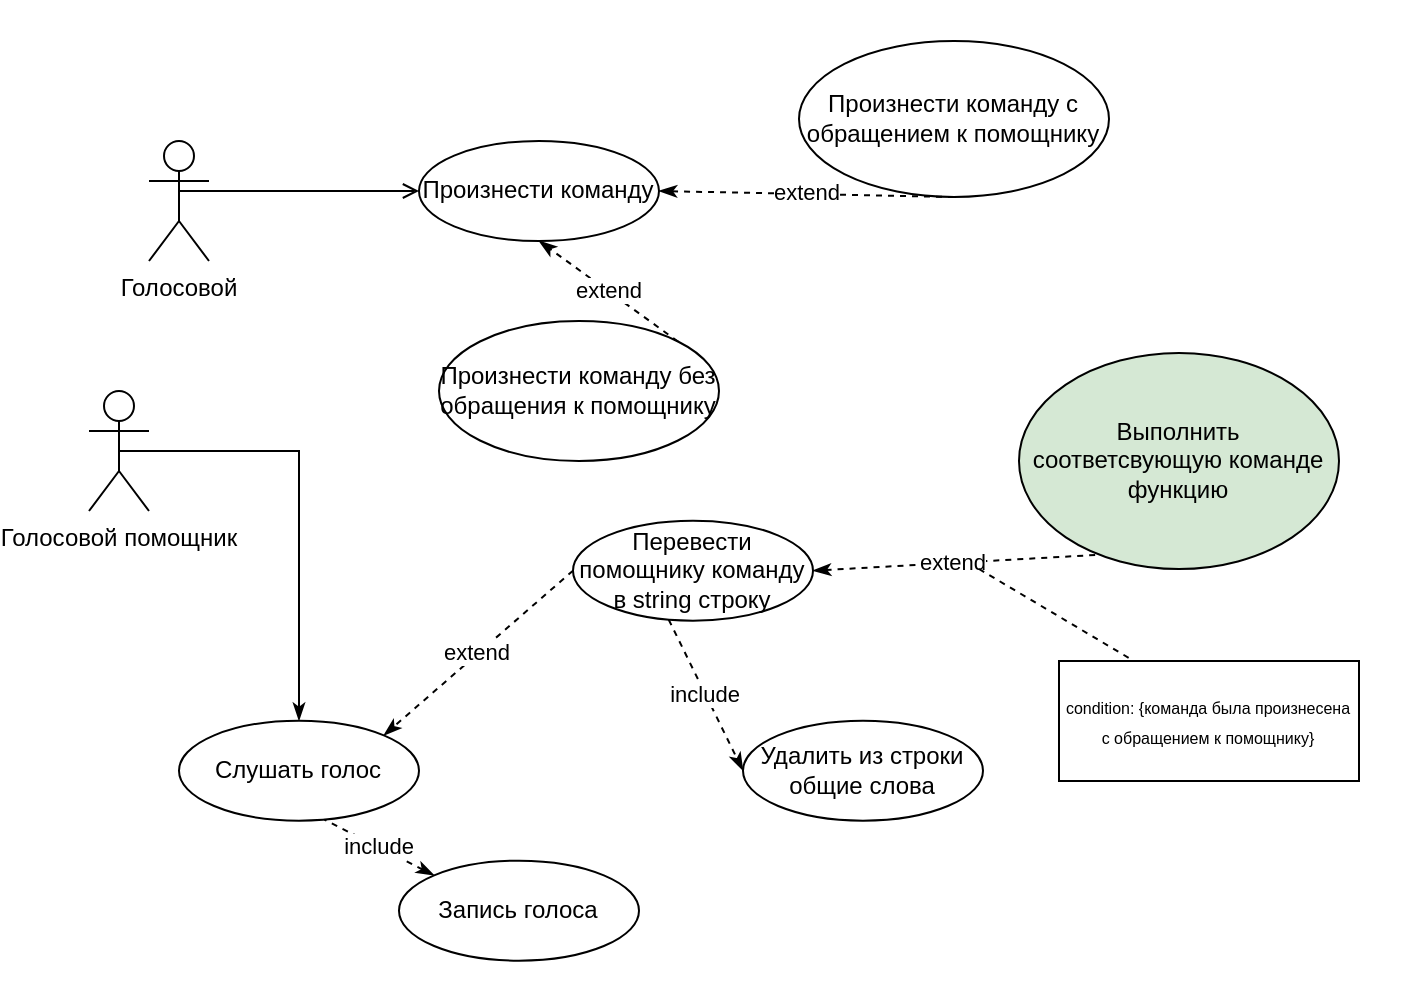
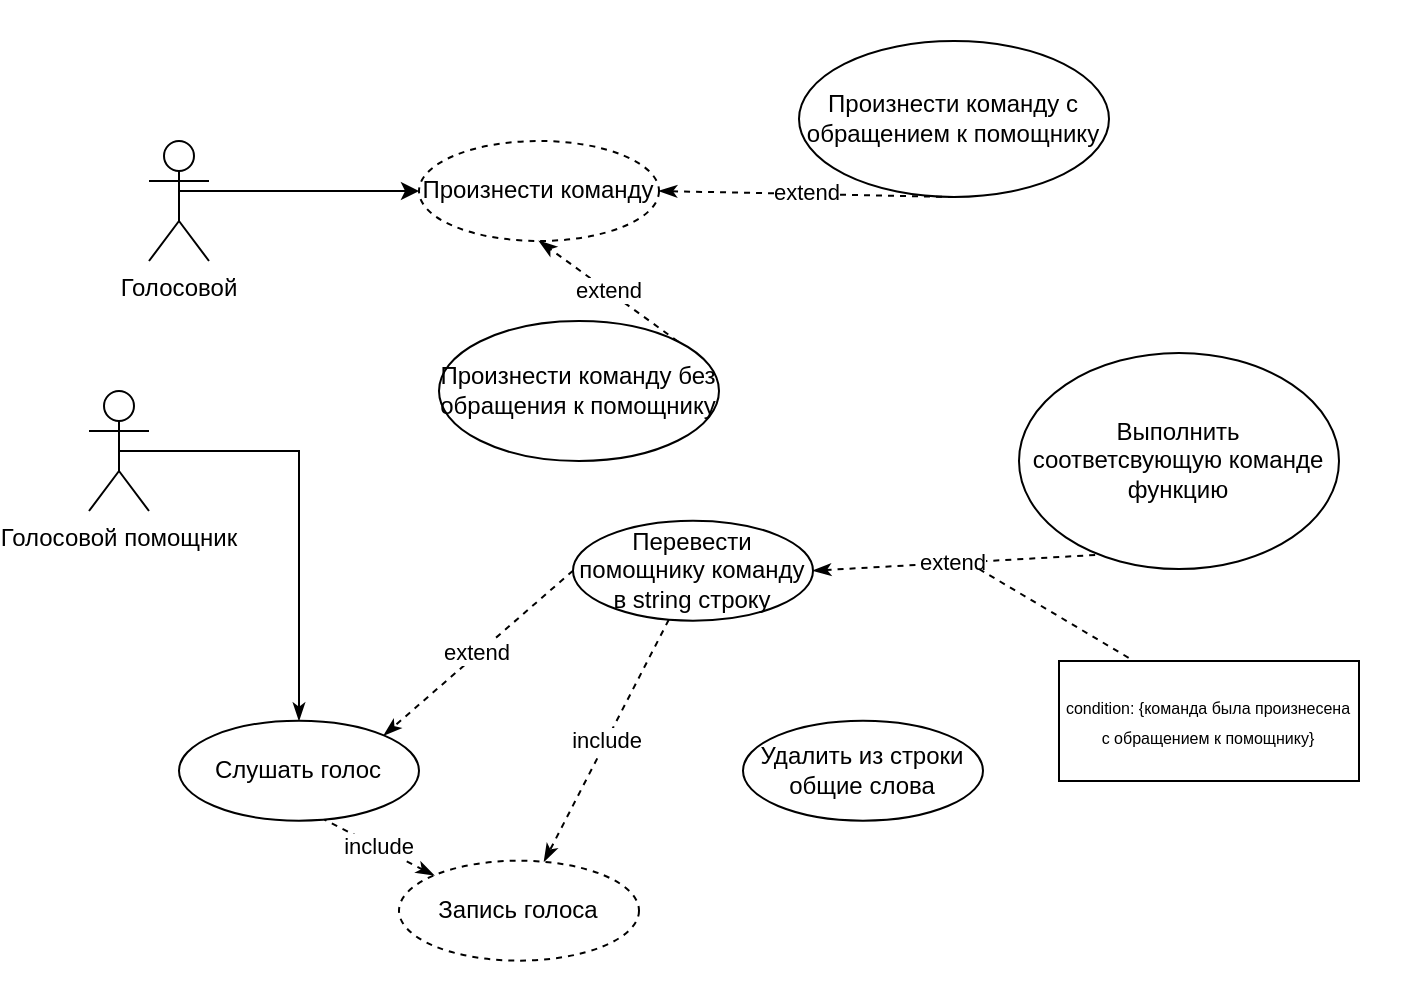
edge "Голосовой" -> "Произнести команду": arrowhead open -> classic
node "Произнести команду": style solid -> dashed
node "Выполнить соответсвующую команде функцию": fillcolor #d5e8d4 -> #ffffff
edge "Перевести помощнику команду в string строку" -> "Удалить из строки общие слова": now "Перевести помощнику команду в string строку" -> "Запись голоса"
node "Запись голоса": style solid -> dashed
